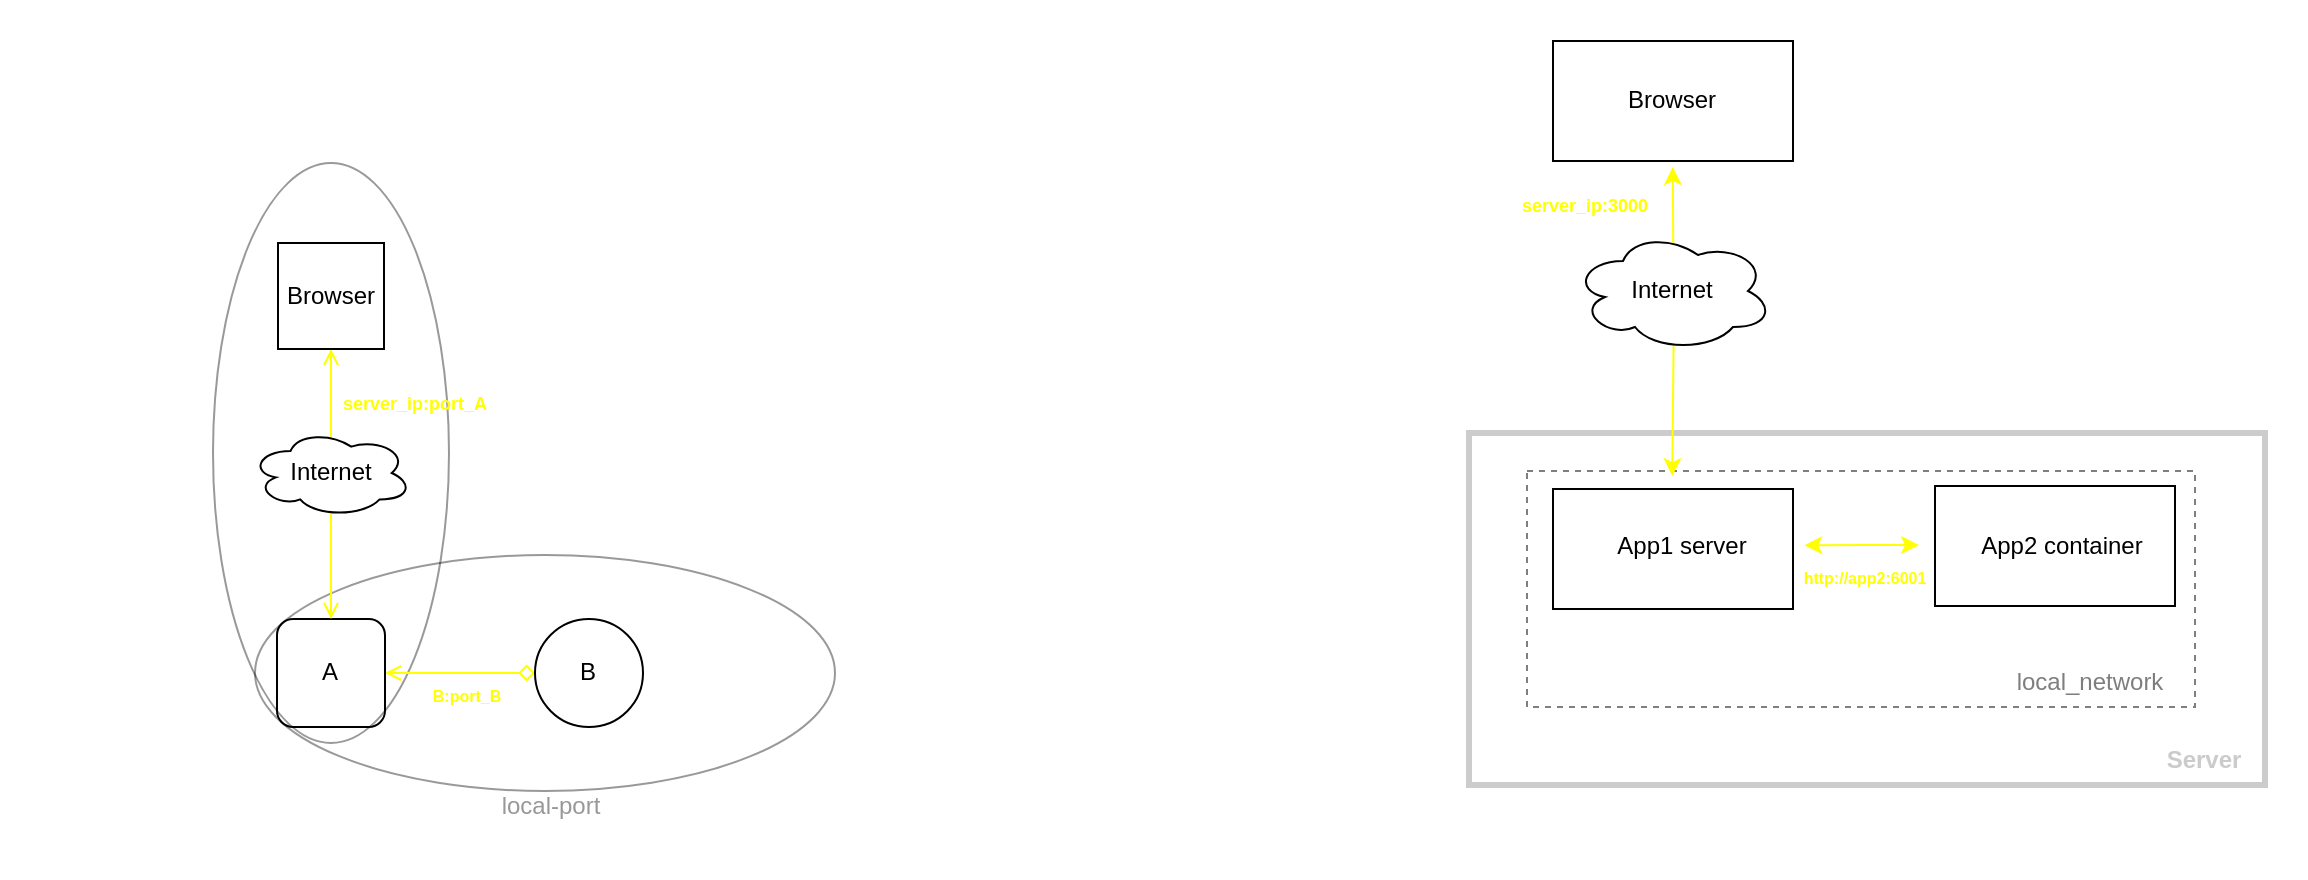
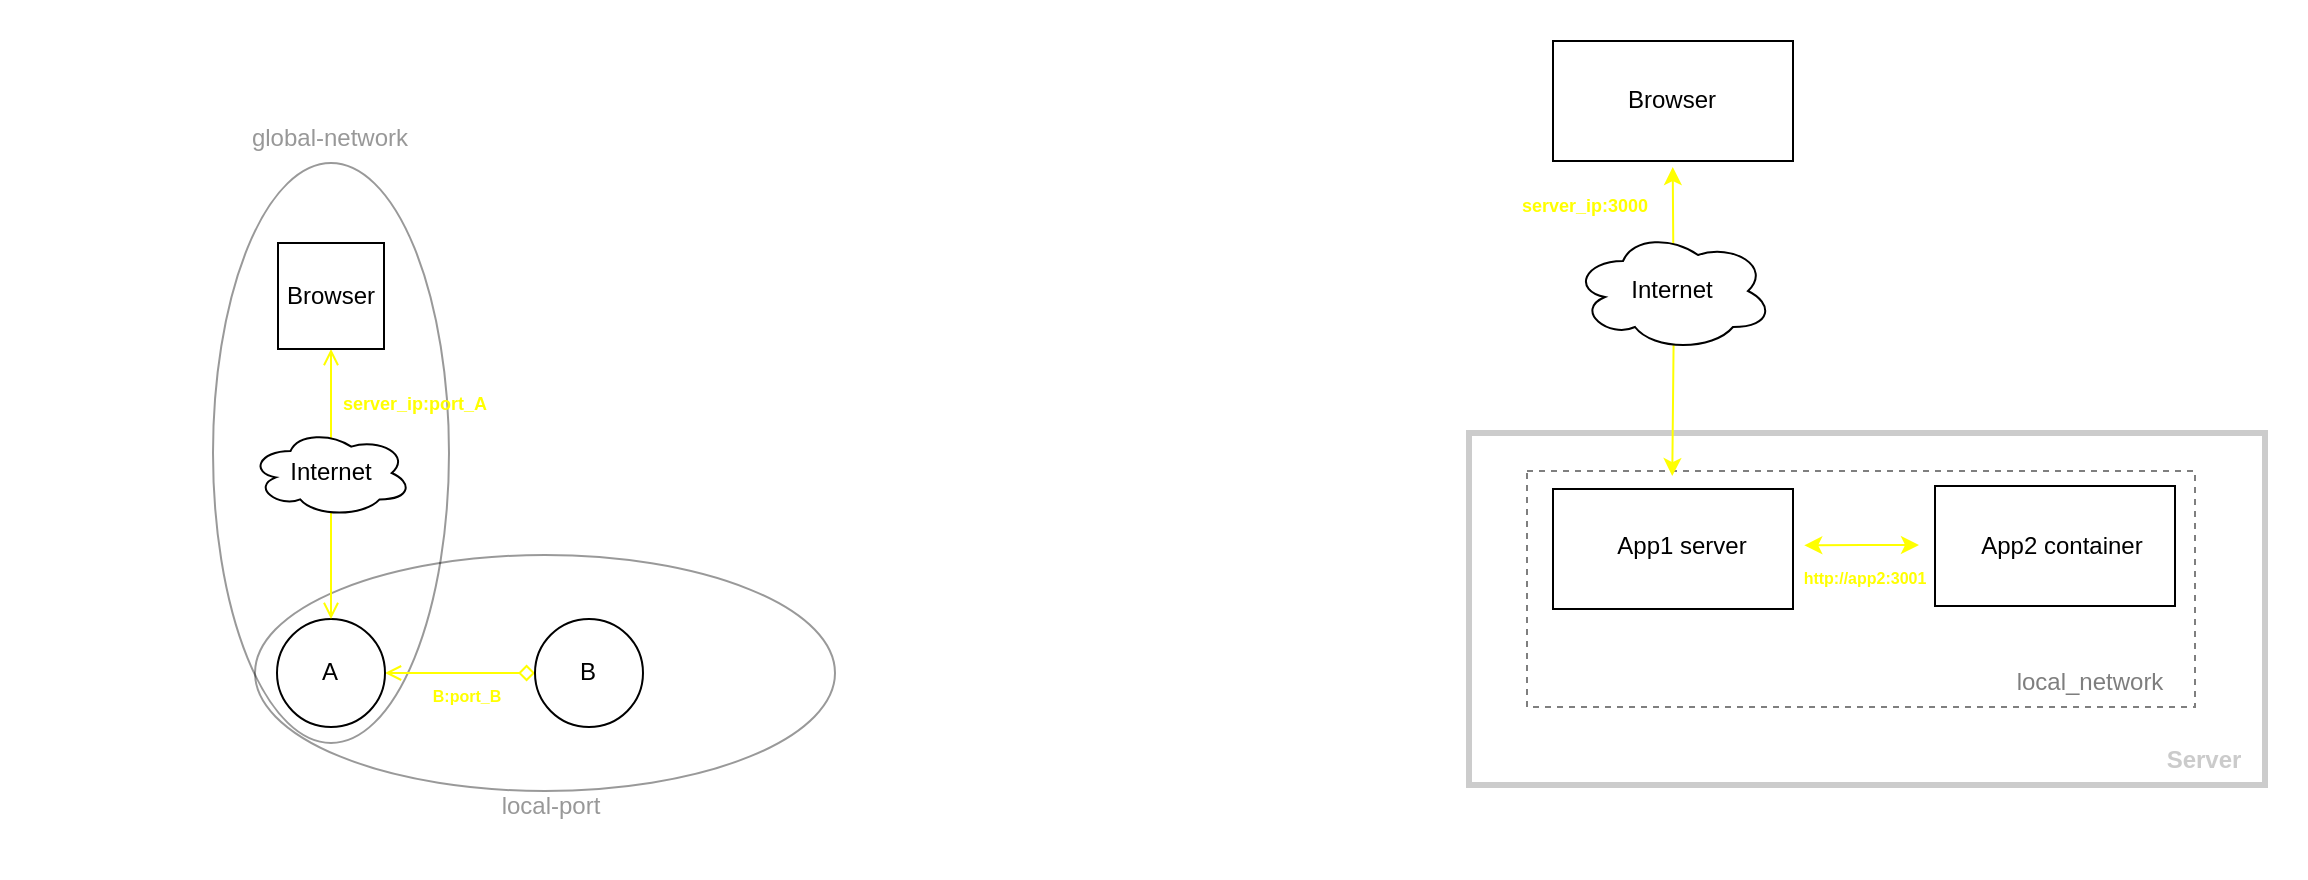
node "global-network": added
node "http://app2:6001": label "http://app2:6001" -> "http://app2:3001"
node "A": shape rounded rectangle -> ellipse
